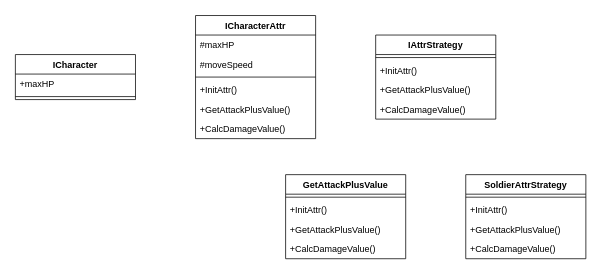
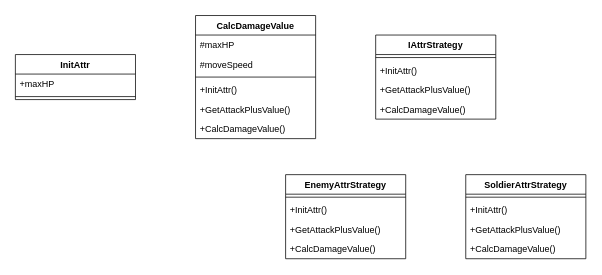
node "ICharacterAttr": label "ICharacterAttr" -> "CalcDamageValue"
node "ICharacter": label "ICharacter" -> "InitAttr"
node "GetAttackPlusValue": label "GetAttackPlusValue" -> "EnemyAttrStrategy"
